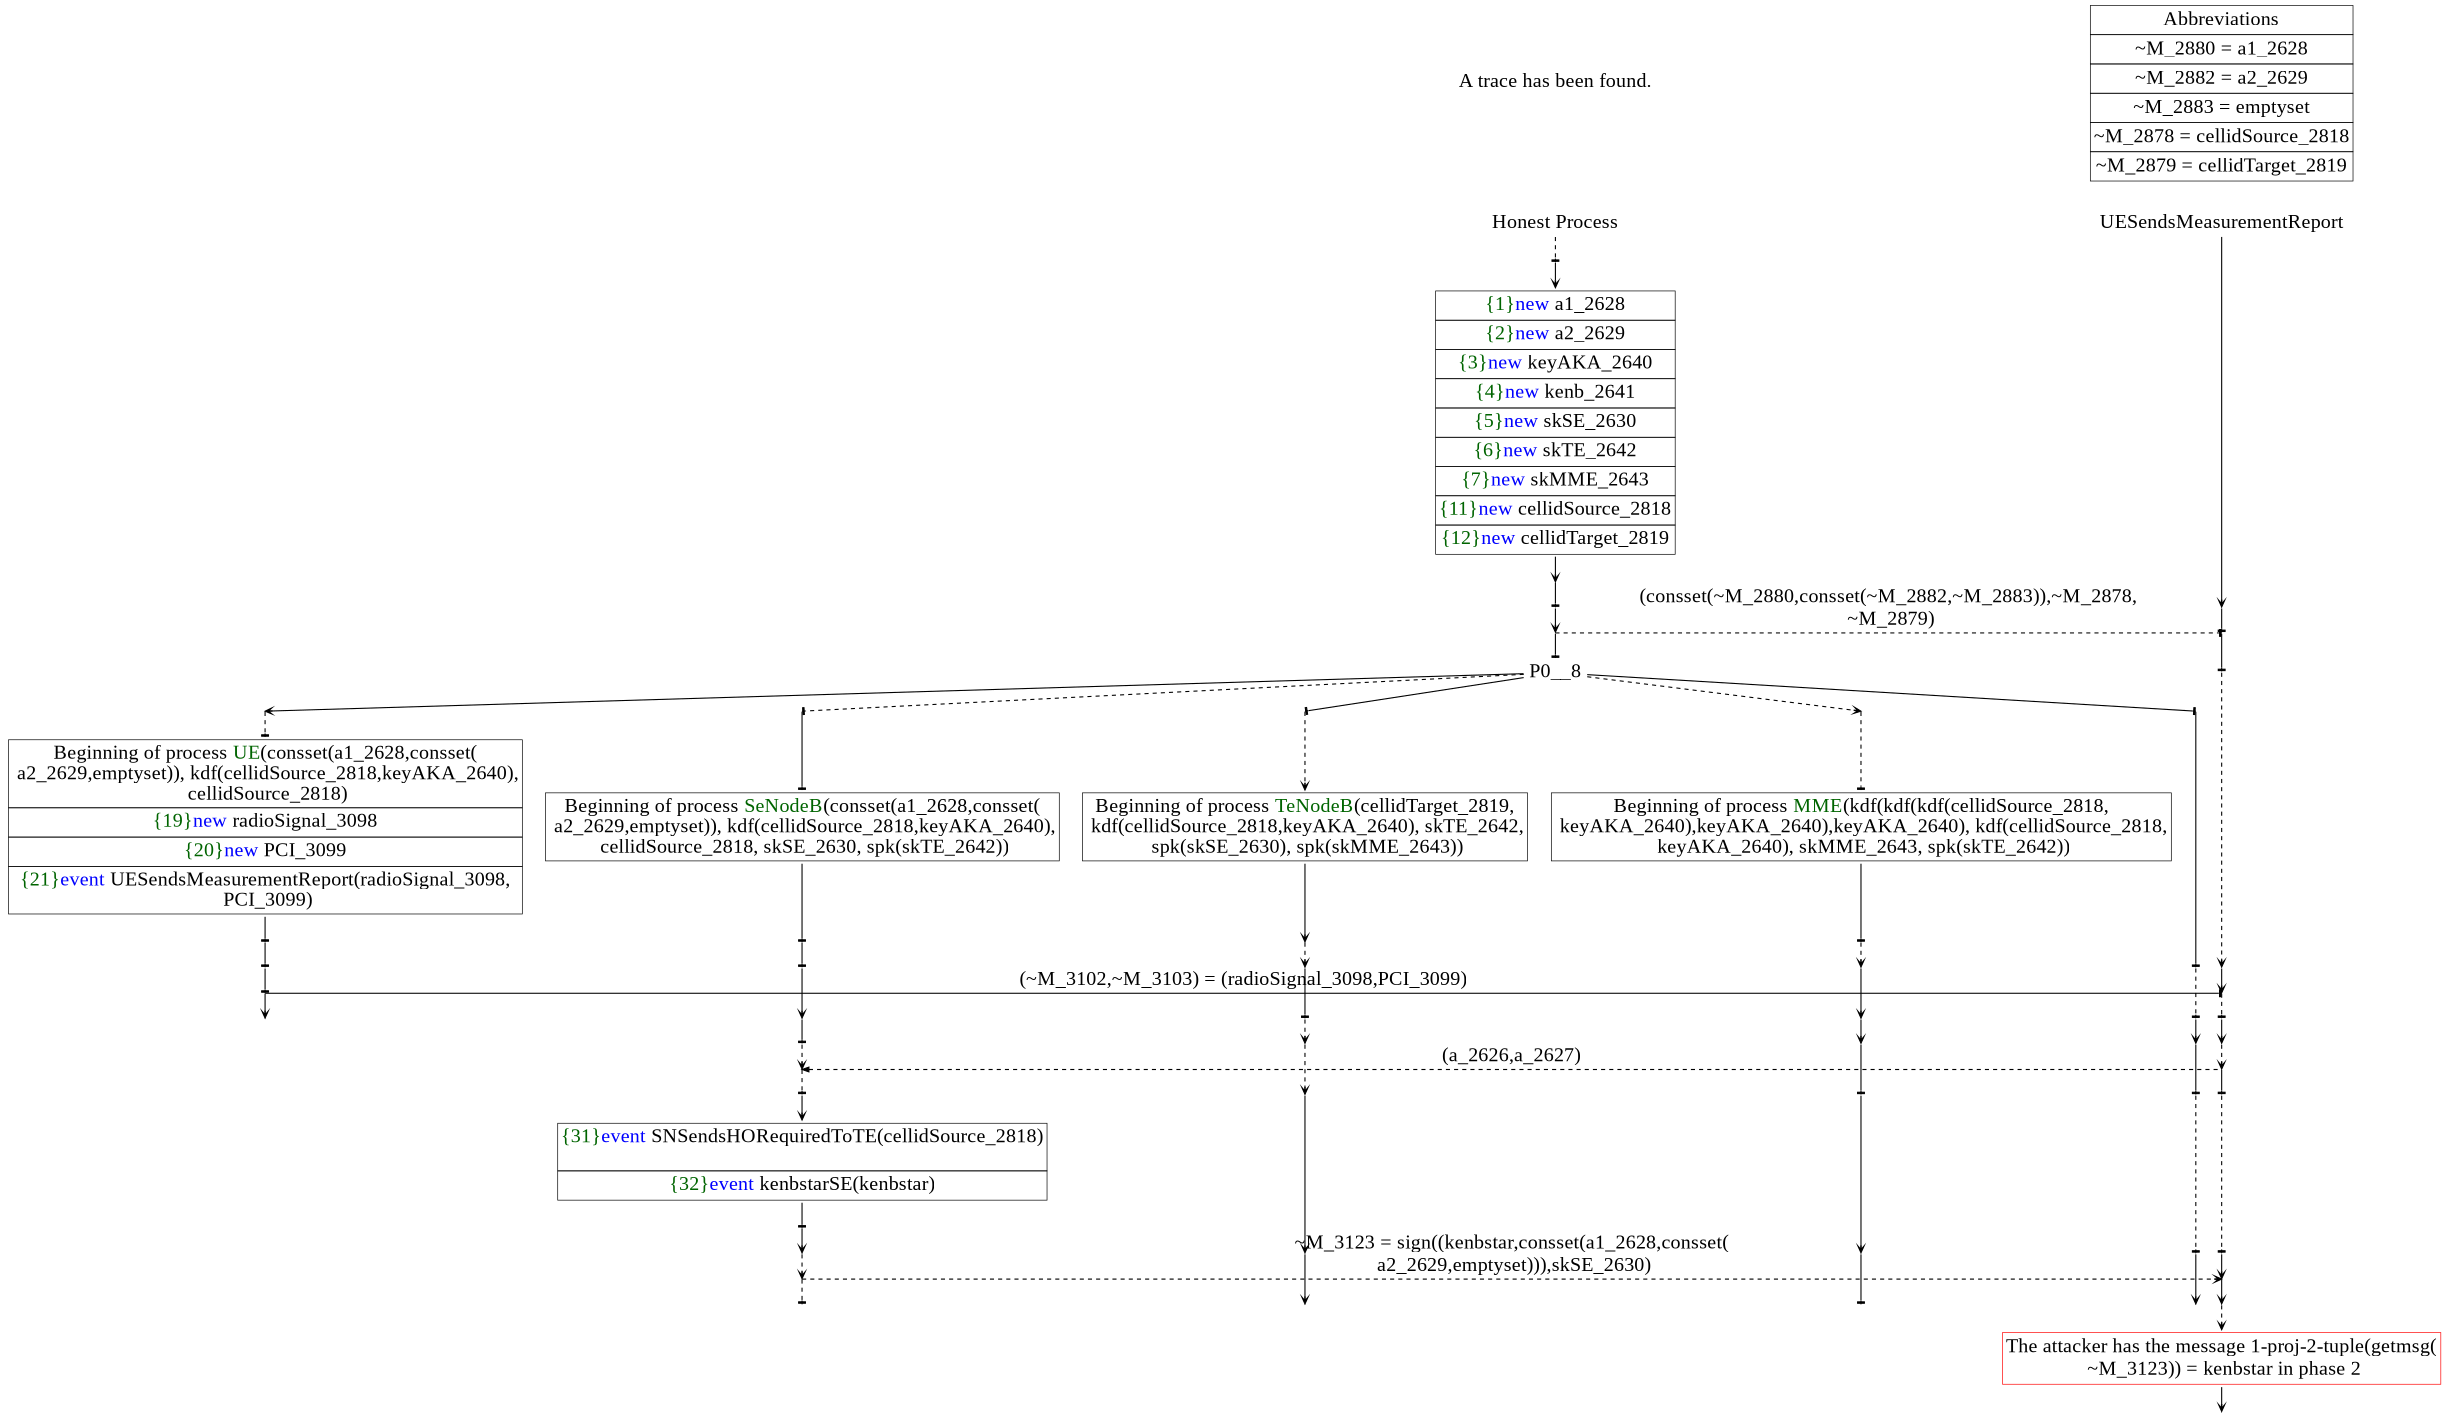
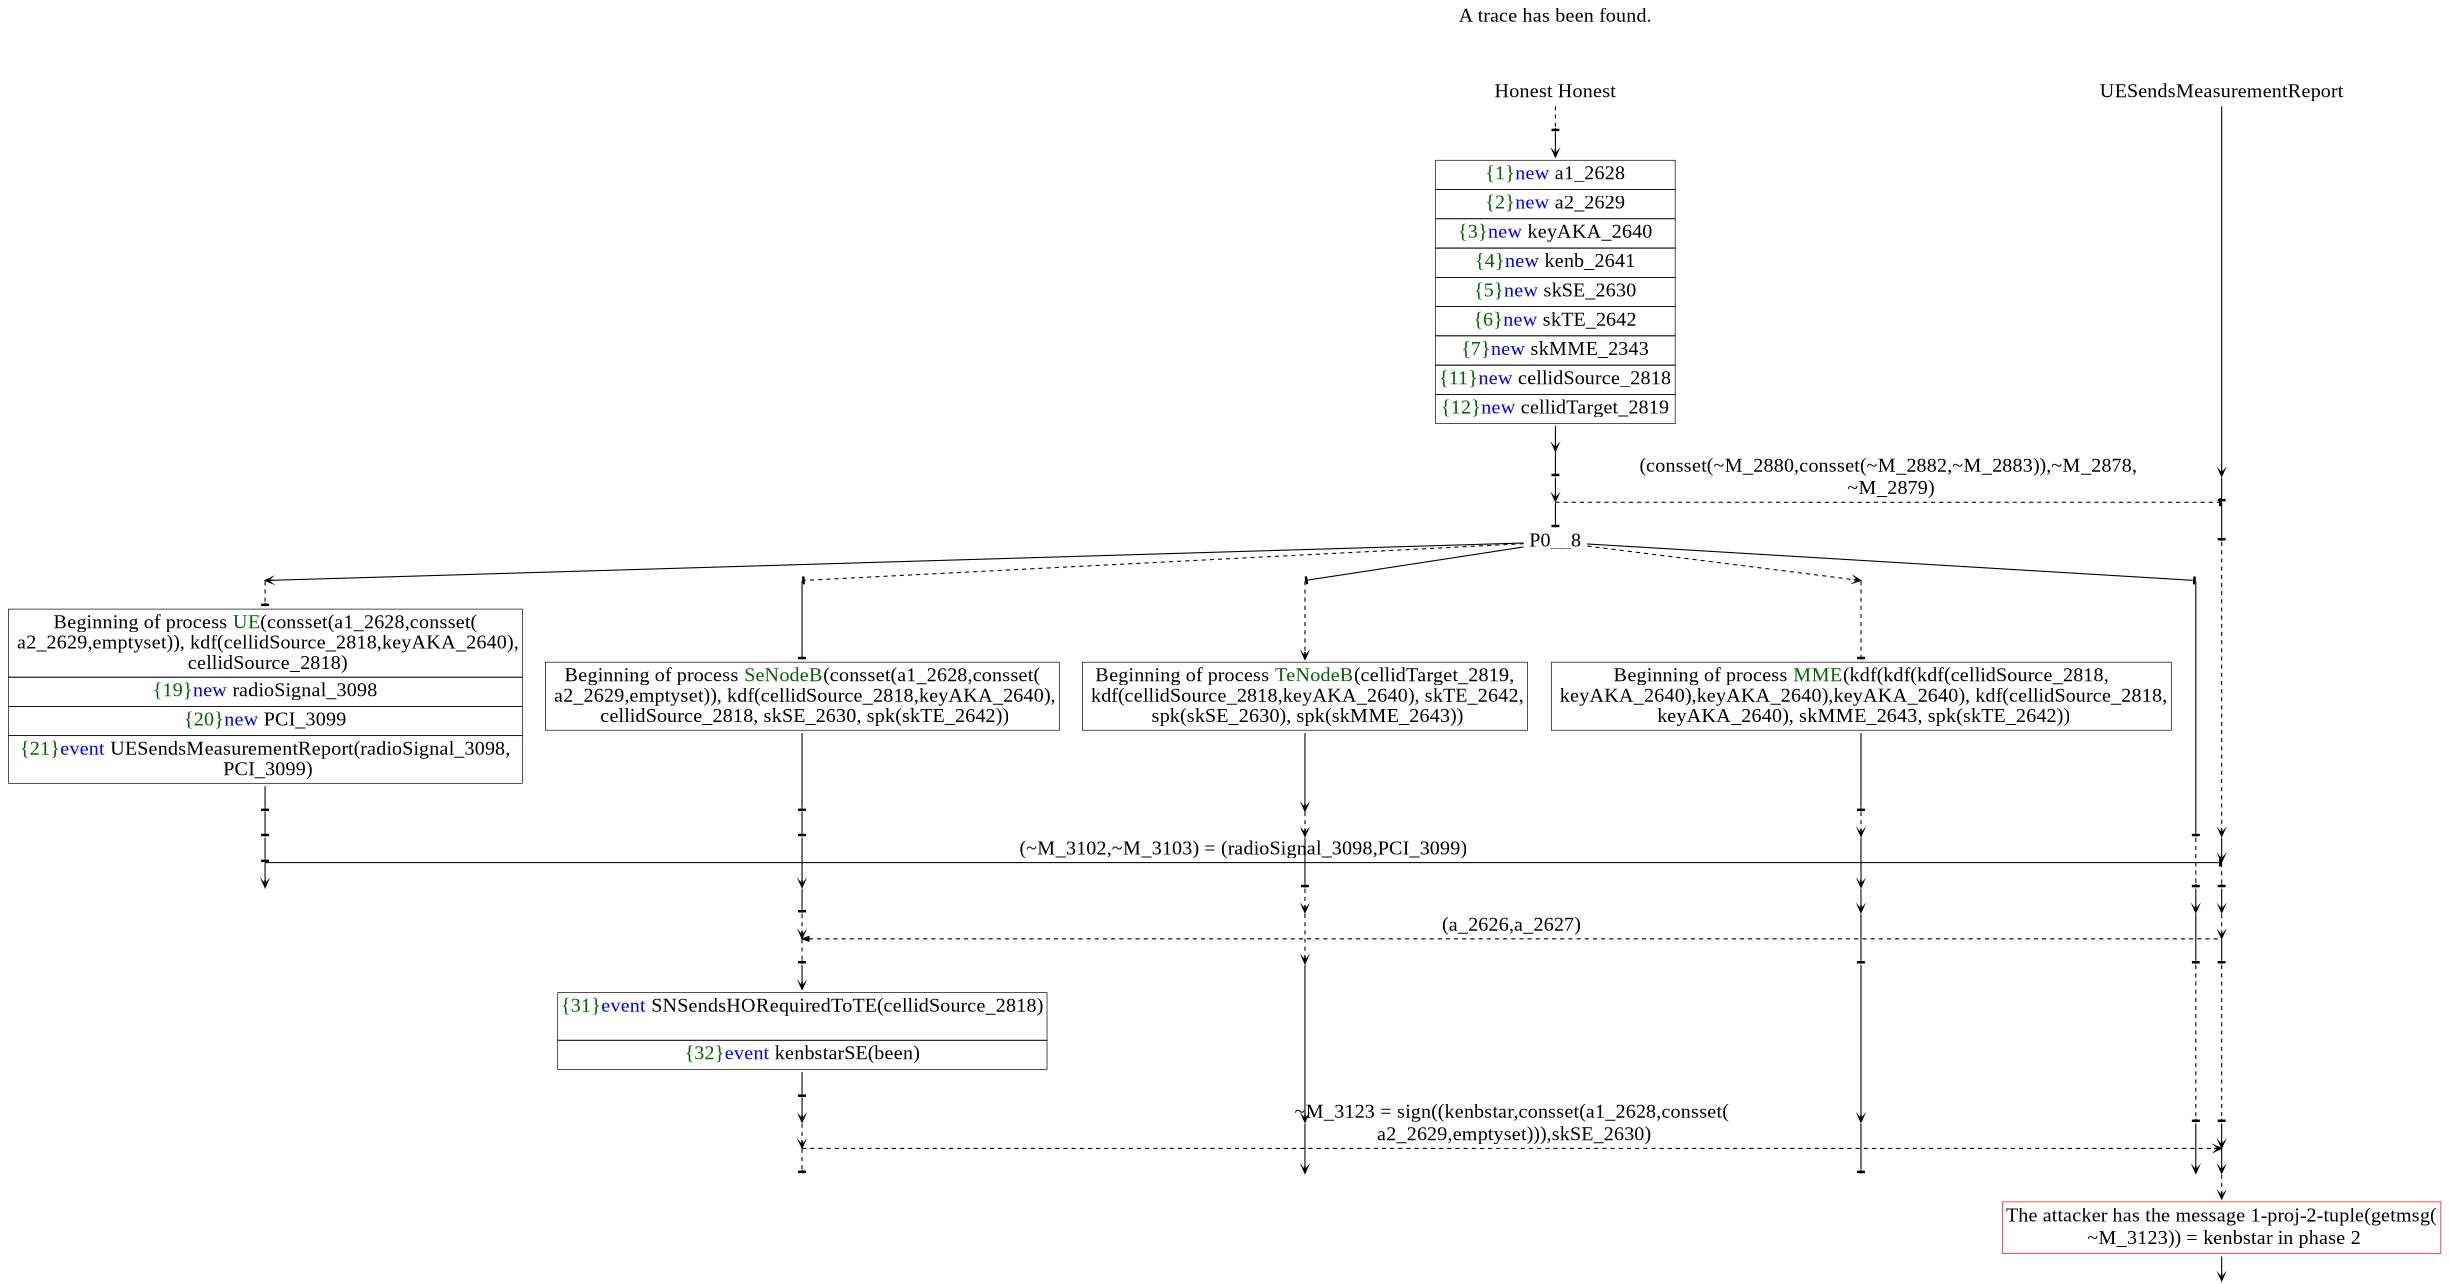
node "Abbreviations": removed
node "Honest Process": label "Honest Process" -> "Honest Honest"
node "{1}": text "skMME_2643" -> "skMME_2343"
node "{31}": text "kenbstarSE(kenbstar)" -> "kenbstarSE(been)"
